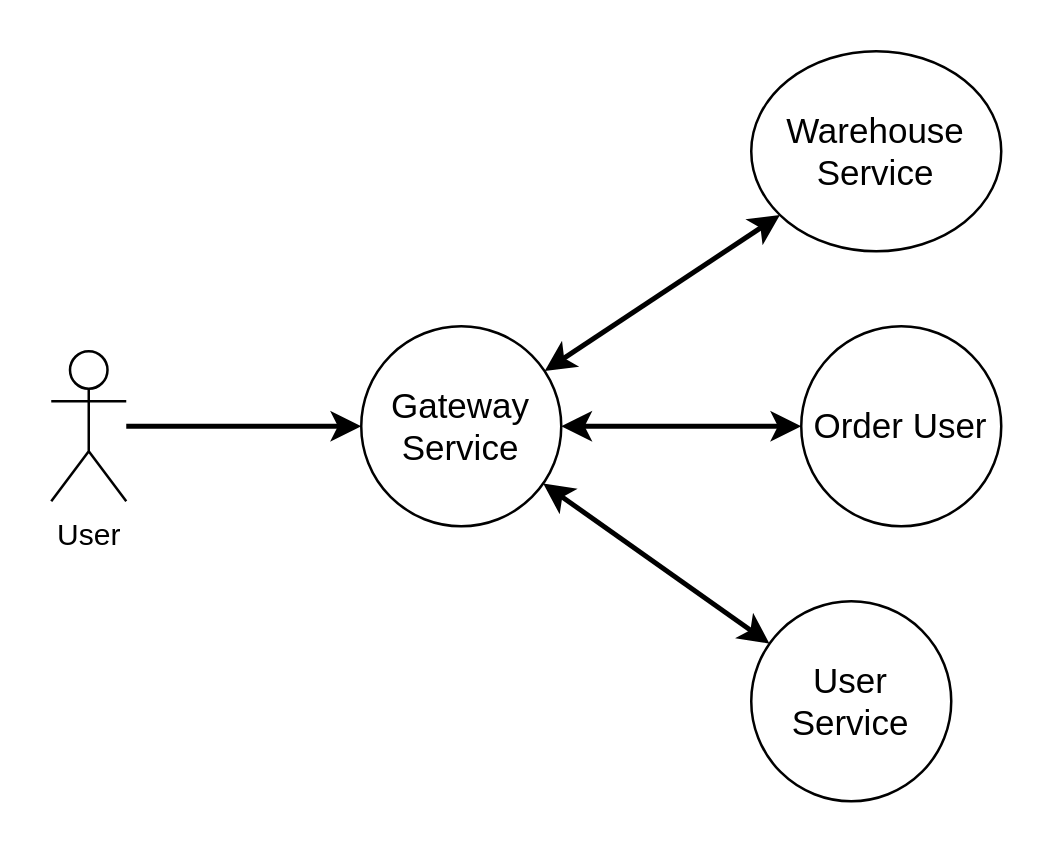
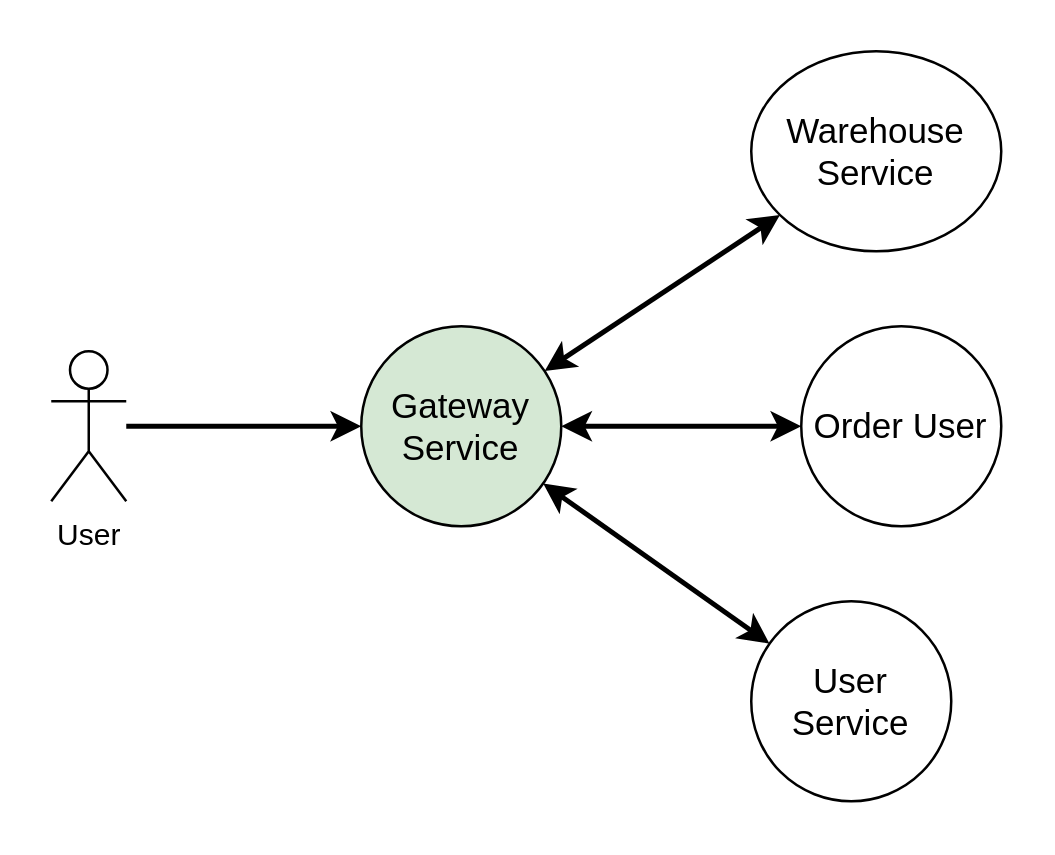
node "Gateway Service": fillcolor #ffffff -> #d5e8d4
